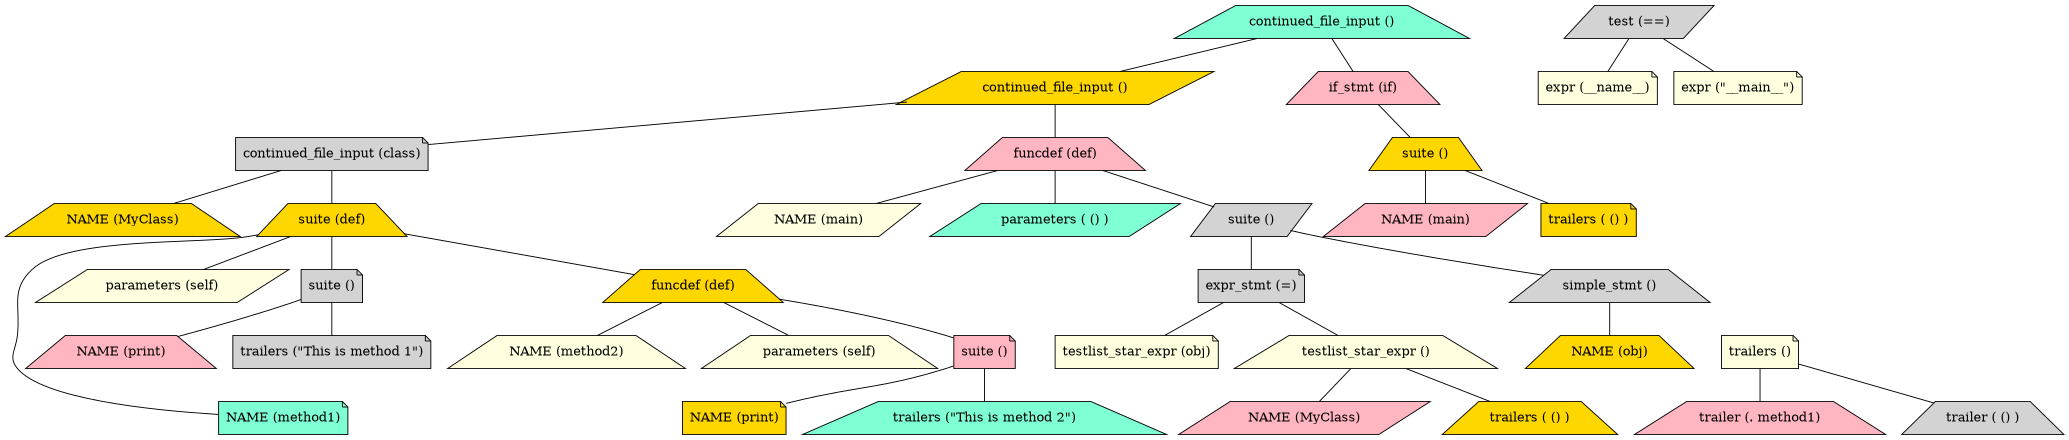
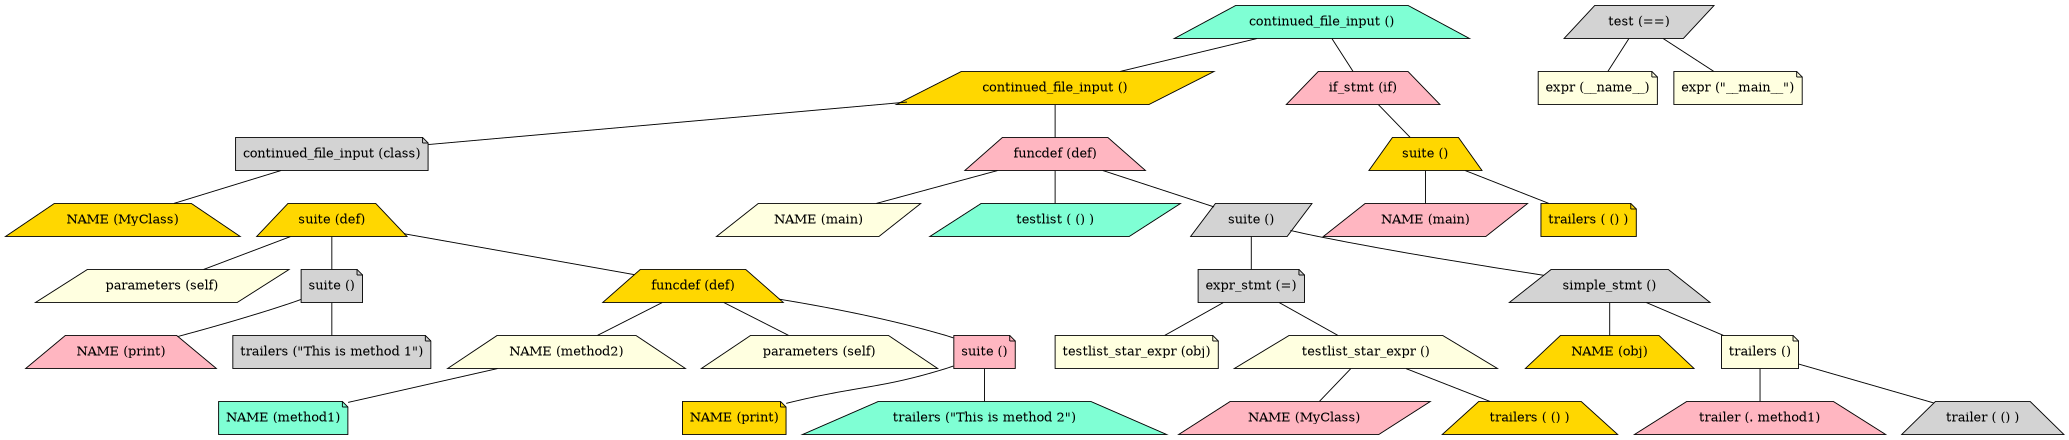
edge "continued_file_input (class)" -- "suite (def)": removed
node "parameters ( () )": label "parameters ( () )" -> "testlist ( () )"
edge "suite (def)" -- "NAME (method1)": now "NAME (method2)" -- "NAME (method1)"
edge "simple_stmt ()" -- "trailers ()": added
